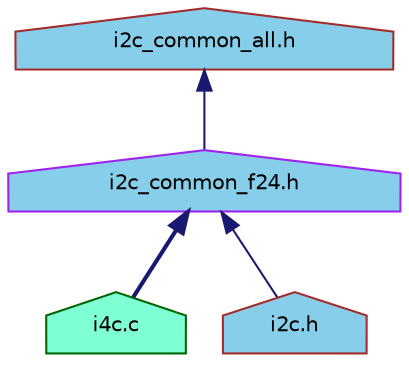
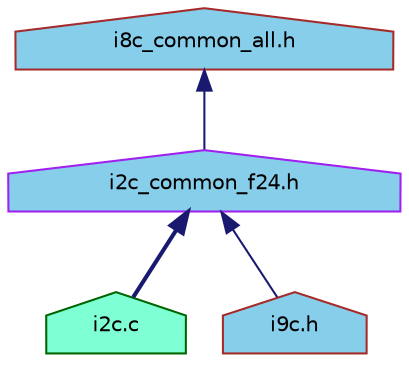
node "i2c_common_all.h": label "i2c_common_all.h" -> "i8c_common_all.h"
node "i4c.c": label "i4c.c" -> "i2c.c"
node "i2c.h": label "i2c.h" -> "i9c.h"
